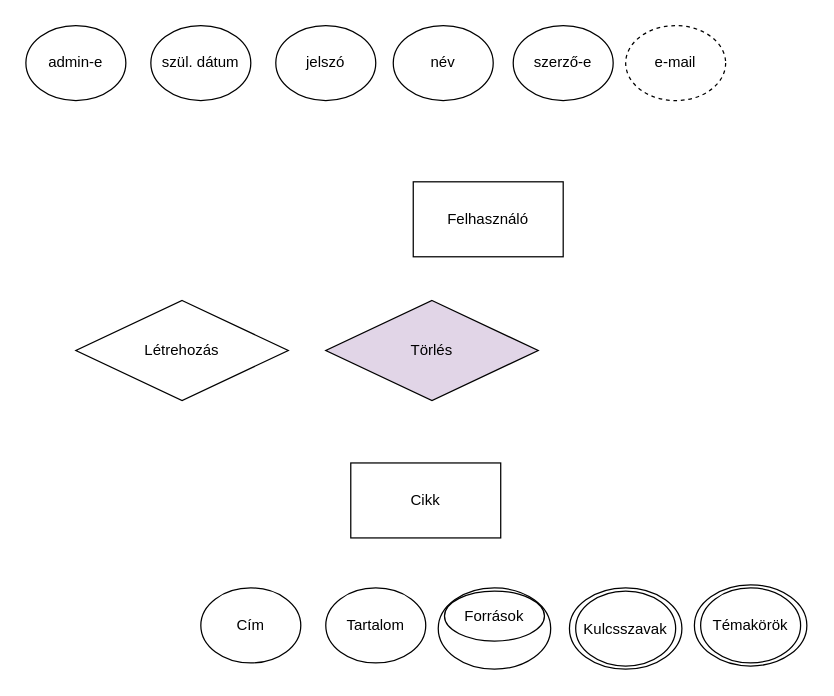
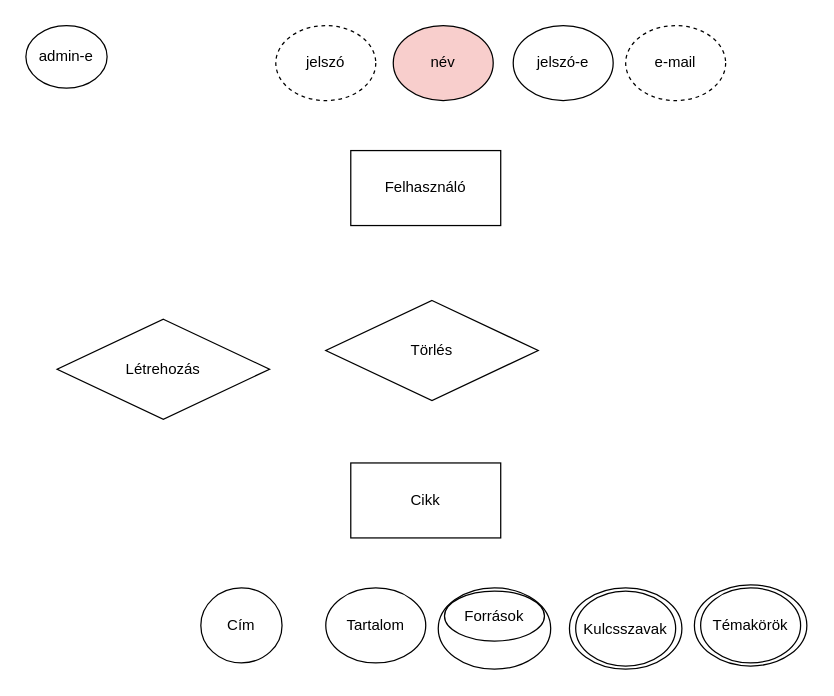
node "admin-e": size 100x75 -> 81x63
node "szül. dátum": removed
node "jelszó": style solid -> dashed
node "név": fillcolor #ffffff -> #f8cecc
node "szerző-e": label "szerző-e" -> "jelszó-e"
node "Felhasználó": moved (488, 219) -> (426, 188)
node "Létrehozás": moved (182, 351) -> (163, 369)
node "Törlés": fillcolor #e1d5e7 -> #ffffff
node "Cím": size 100x75 -> 81x75
